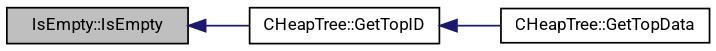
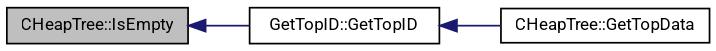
node "IsEmpty::IsEmpty": label "IsEmpty::IsEmpty" -> "CHeapTree::IsEmpty"
node "CHeapTree::GetTopID": label "CHeapTree::GetTopID" -> "GetTopID::GetTopID"
